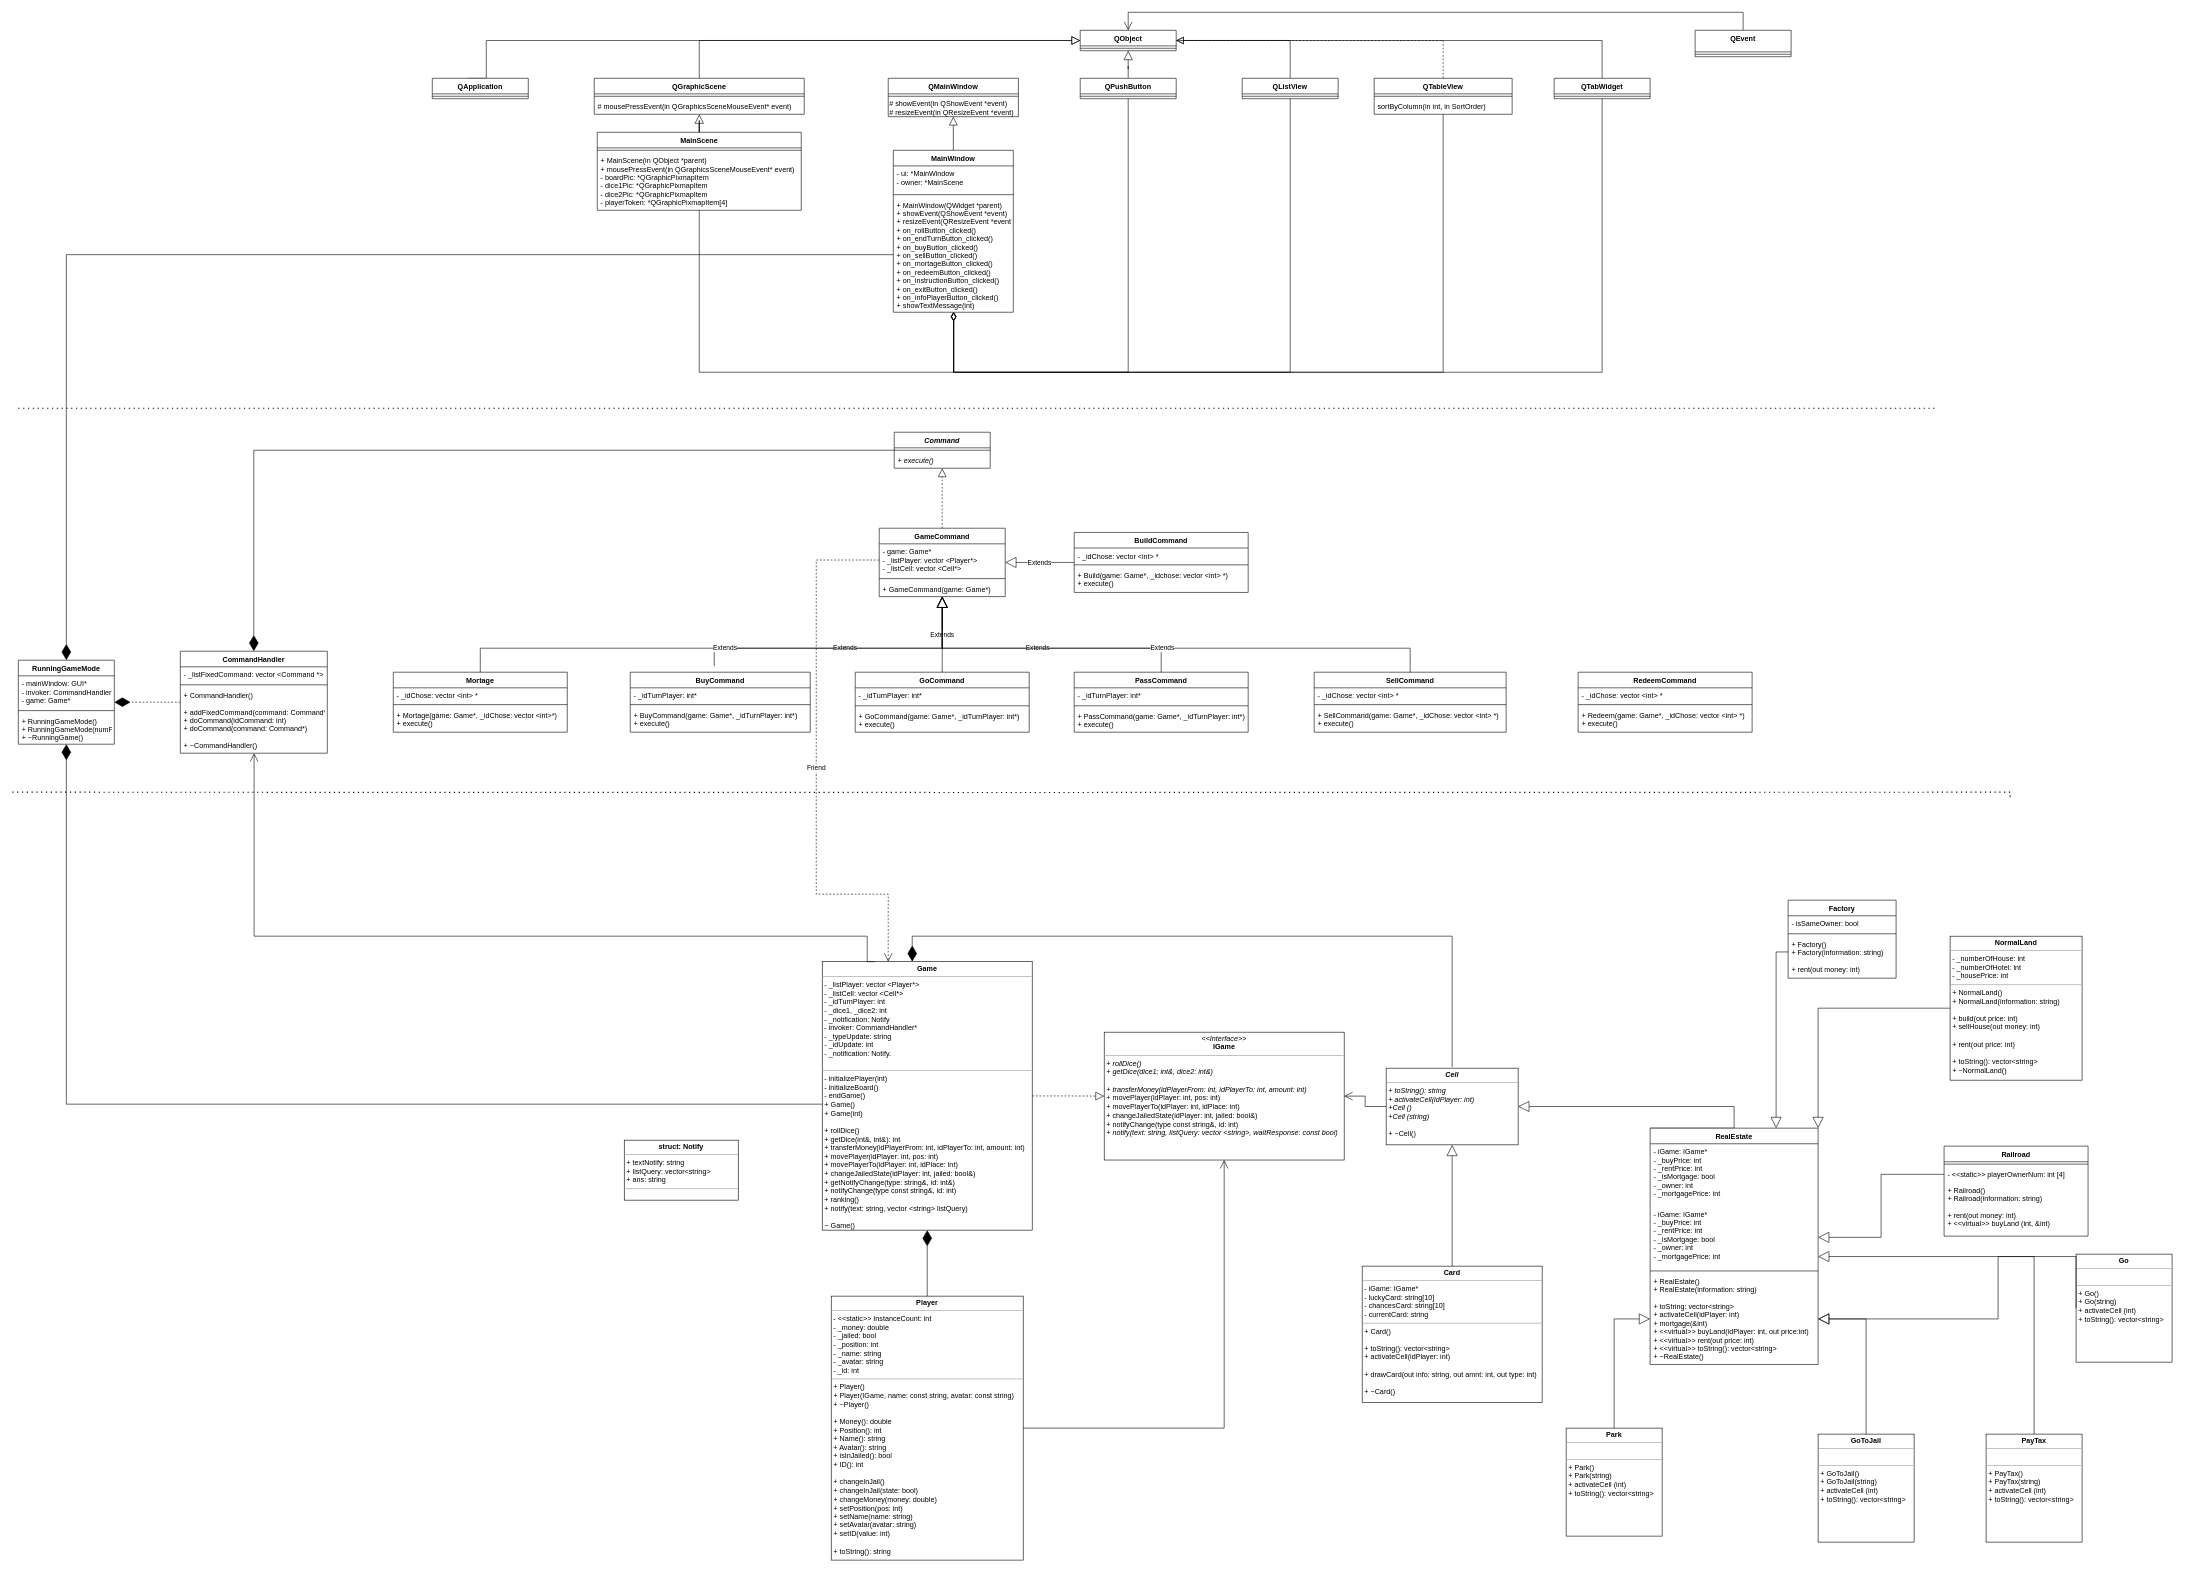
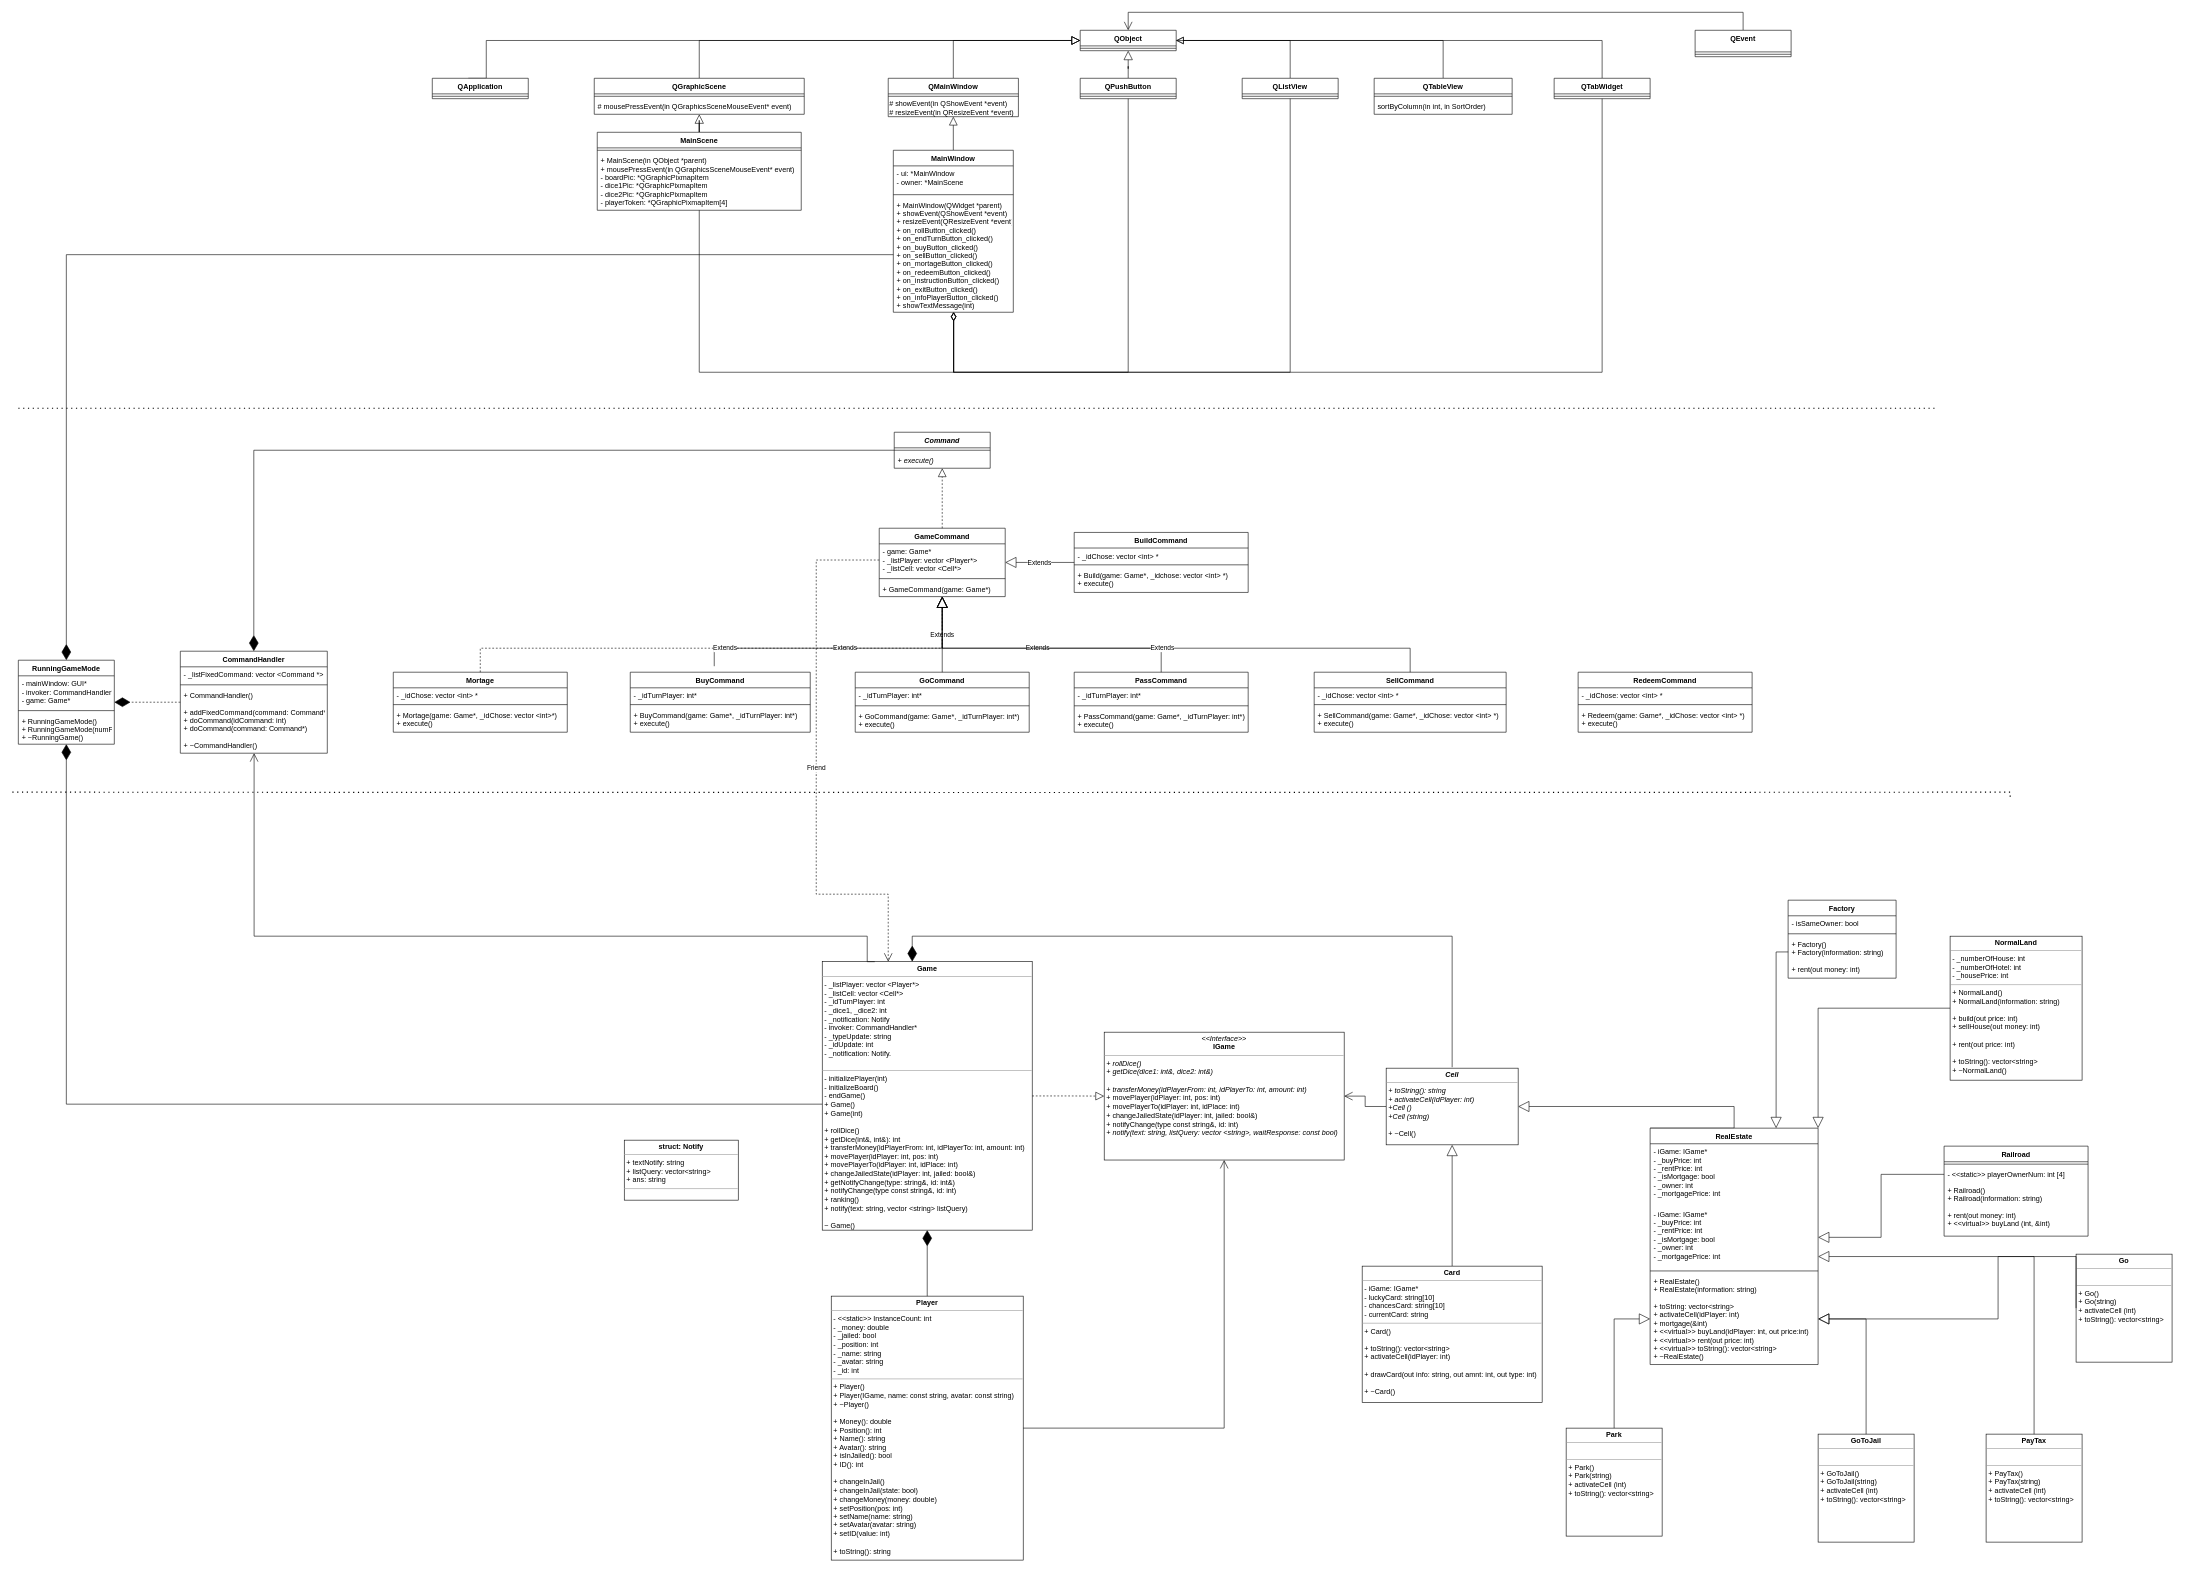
edge "QMainWindow" -> "QObject": added
edge "QTableView" -> "QObject": style dashed -> solid
edge "QTableView" -> "MainWindow": removed
edge "Mortage" -> "GameCommand": style solid -> dashed
